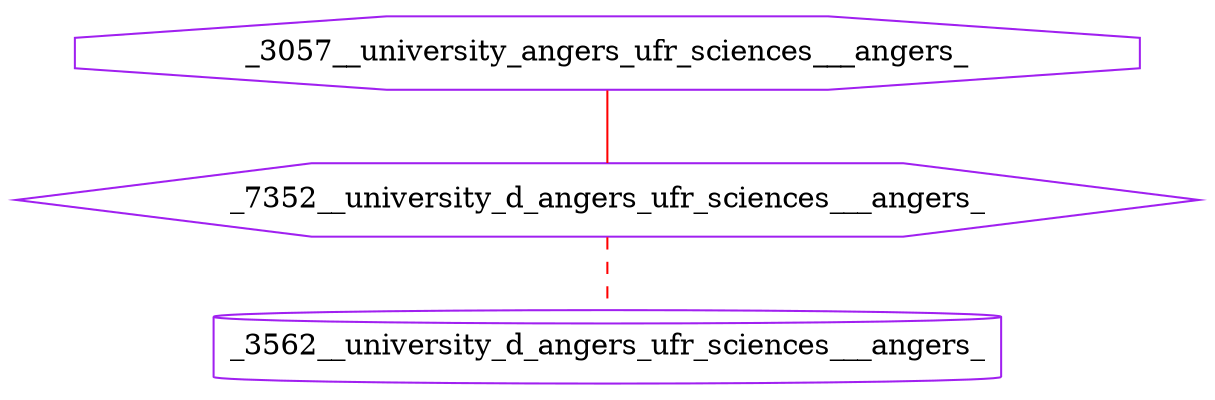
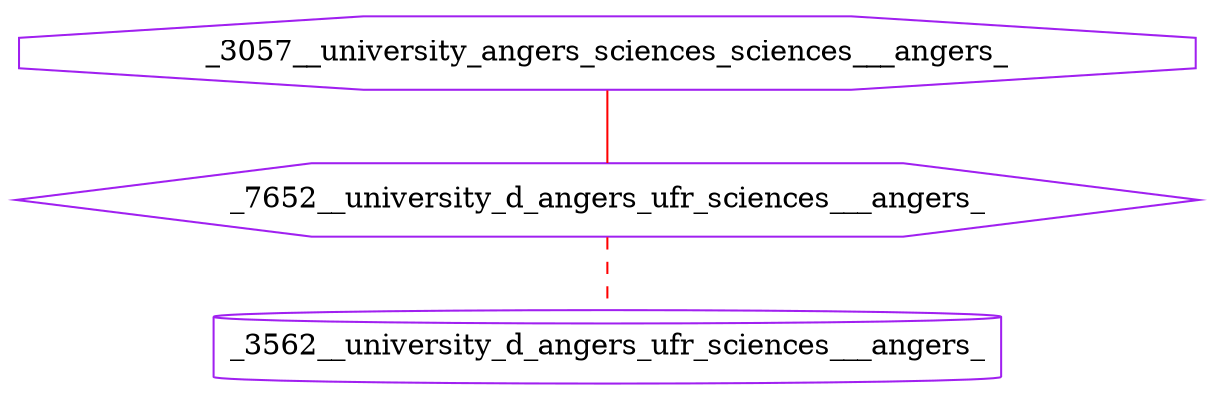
node "_3057__university_angers_ufr_sciences___angers_": label "_3057__university_angers_ufr_sciences___angers_" -> "_3057__university_angers_sciences_sciences___angers_"
node "_7352__university_d_angers_ufr_sciences___angers_": label "_7352__university_d_angers_ufr_sciences___angers_" -> "_7652__university_d_angers_ufr_sciences___angers_"
